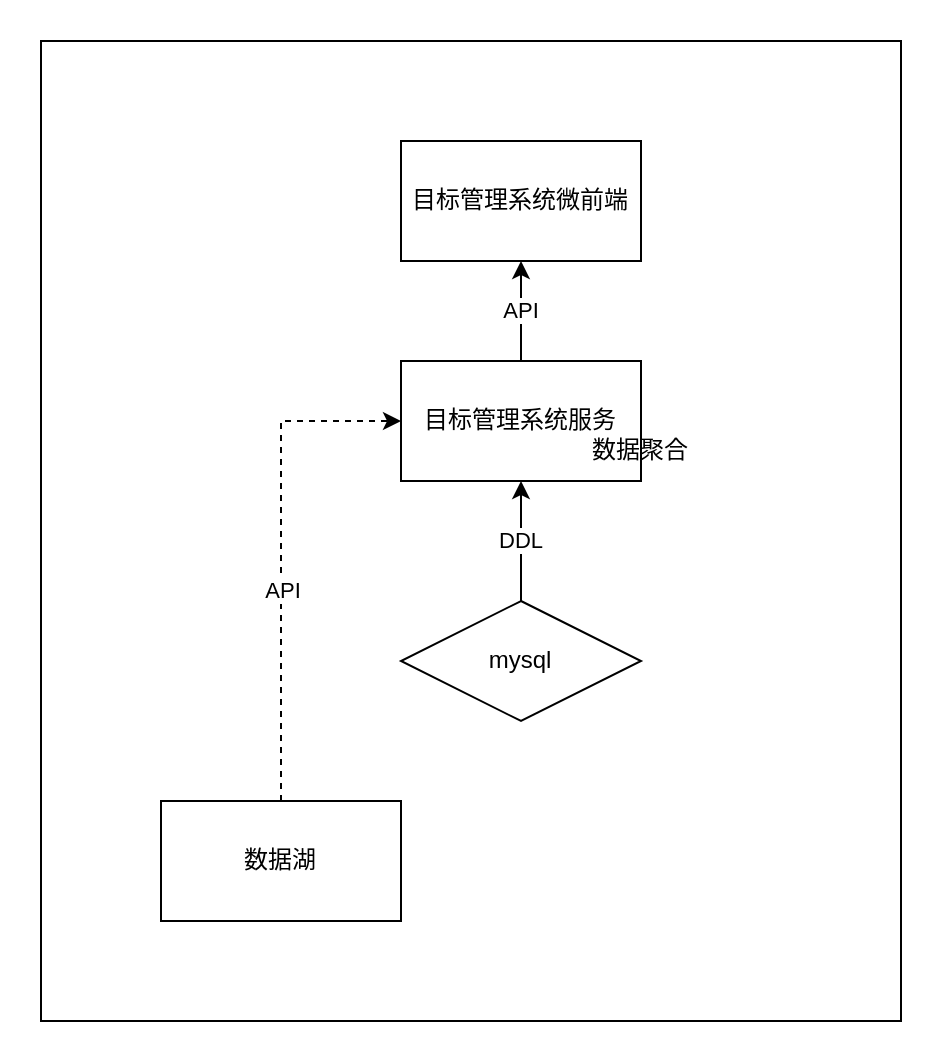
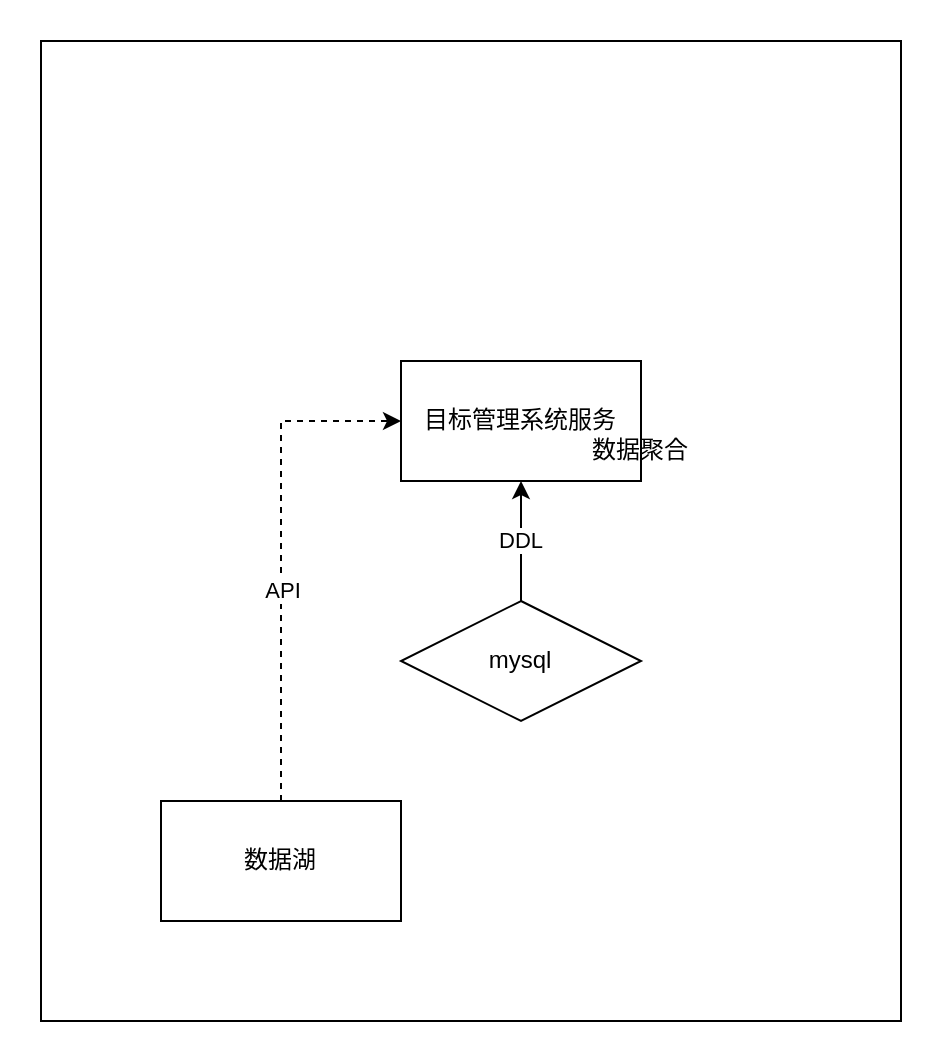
node "目标管理系统微前端": removed
edge "目标管理系统服务" -> "目标管理系统微前端": removed, label "API"
